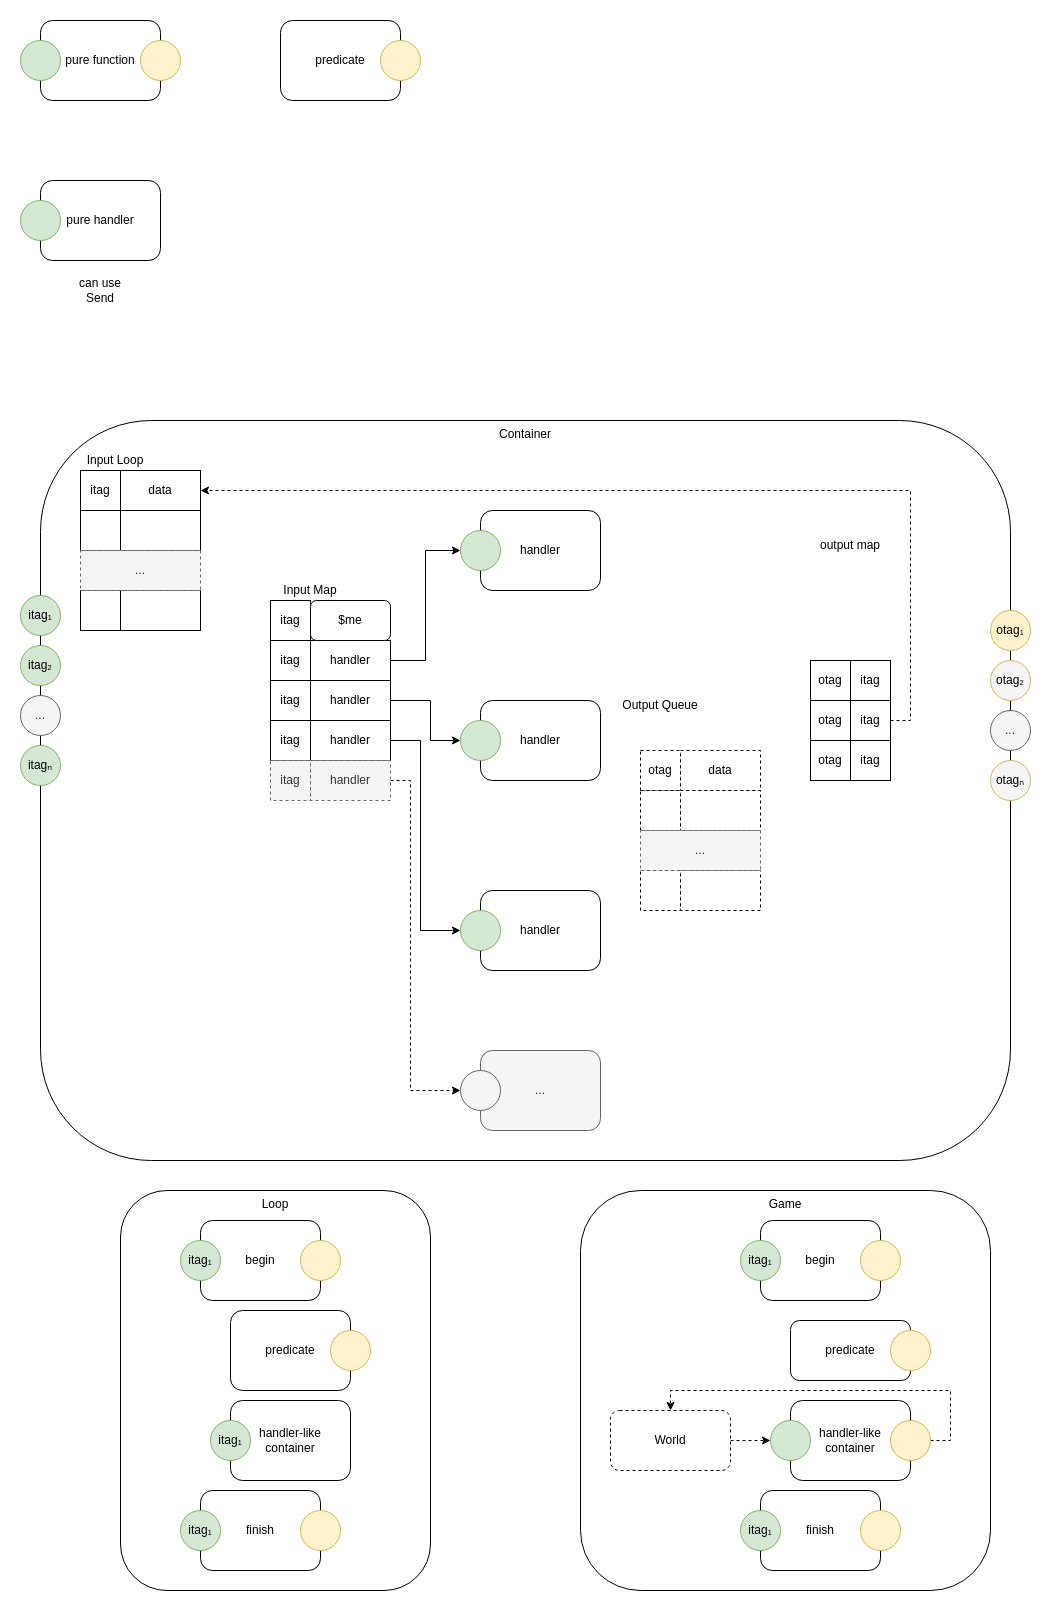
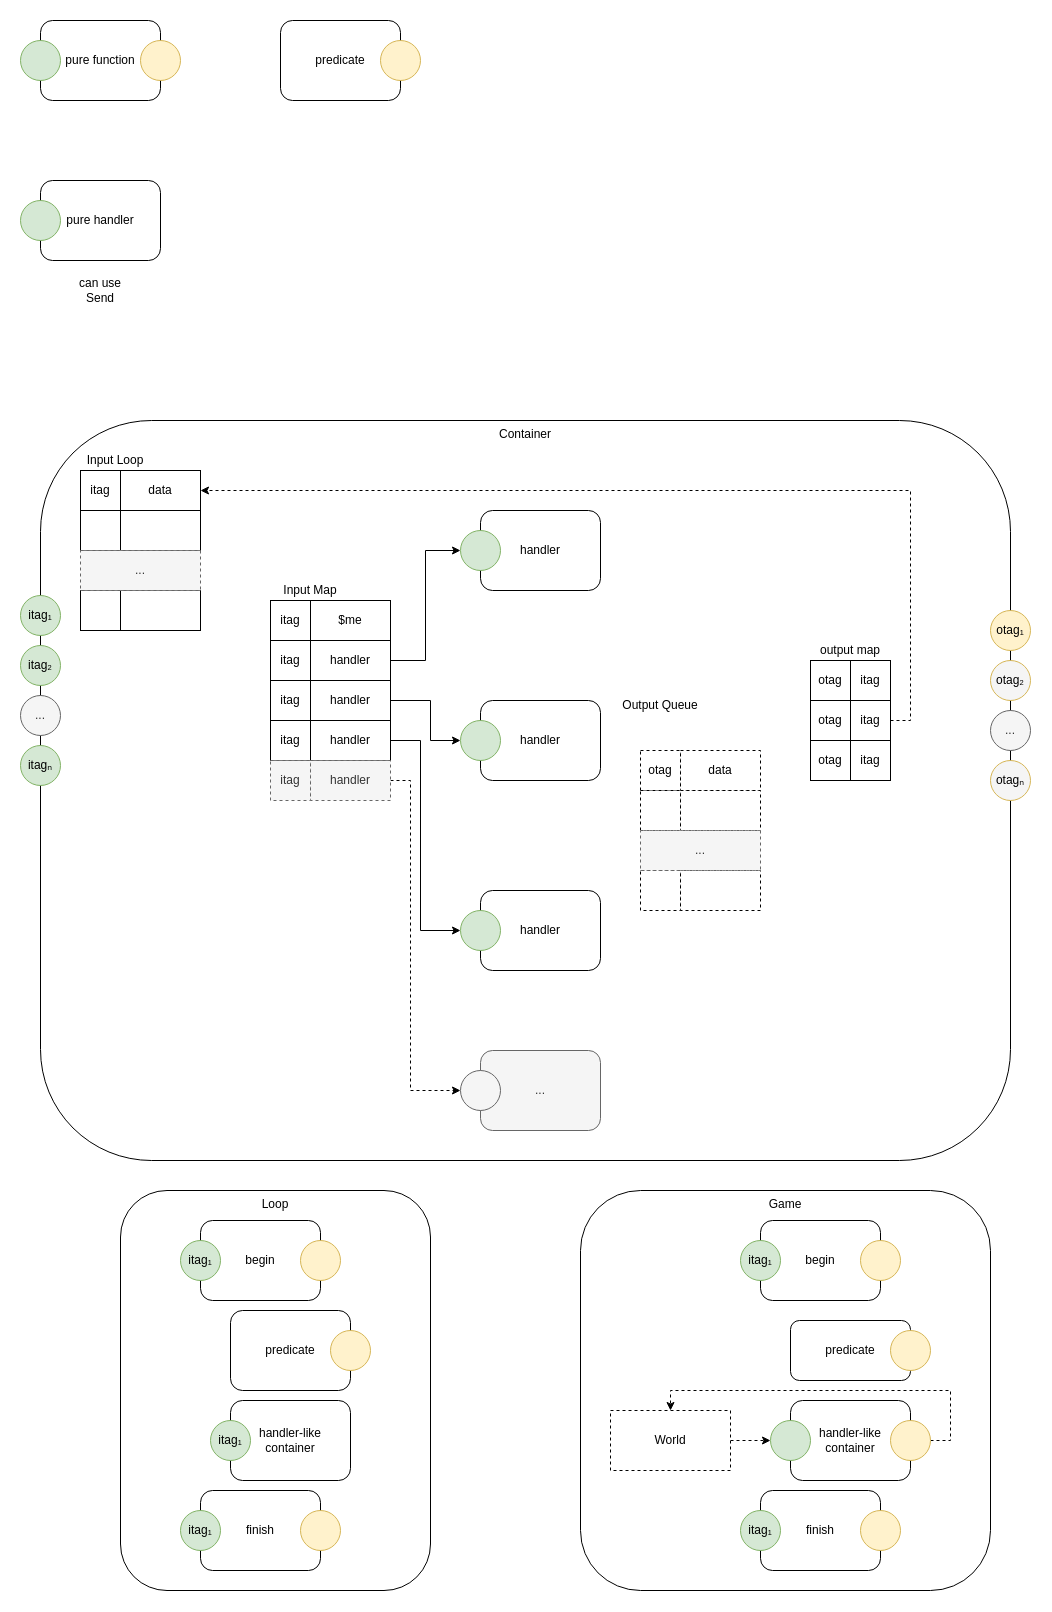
node "output map": moved (851, 546) -> (851, 651)
node "$me": shape rounded rectangle -> rectangle
node "World": shape rounded rectangle -> rectangle
